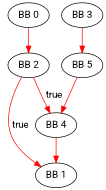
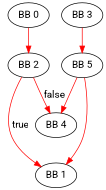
edge "BB 2" -> "BB 4": label "true" -> "false"
edge "BB 4" -> "BB 1": now "BB 5" -> "BB 1"
